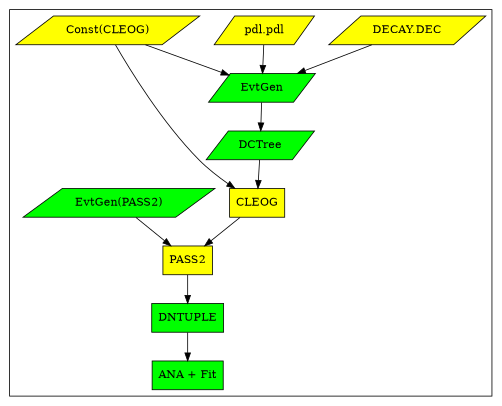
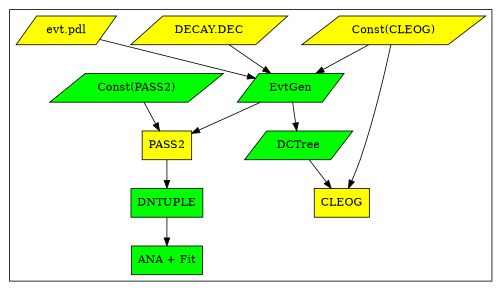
node "pdl.pdl": label "pdl.pdl" -> "evt.pdl"
node "EvtGen(PASS2)": label "EvtGen(PASS2)" -> "Const(PASS2)"
edge "CLEOG" -> "PASS2": now "EvtGen" -> "PASS2"
